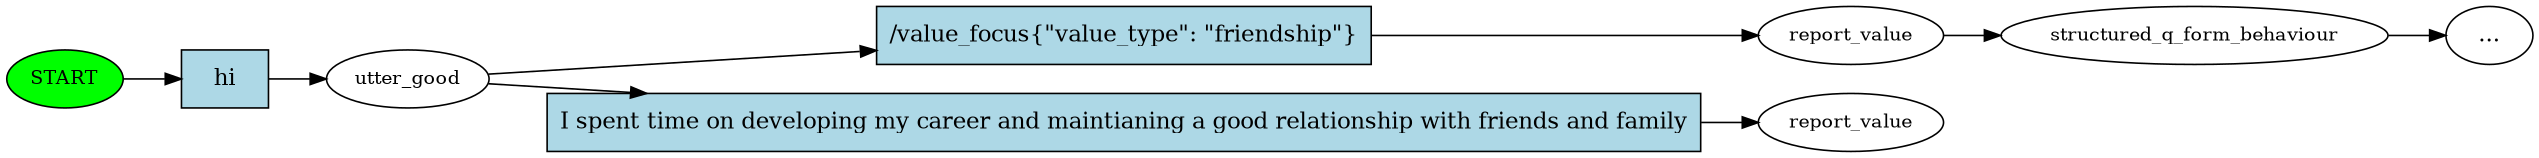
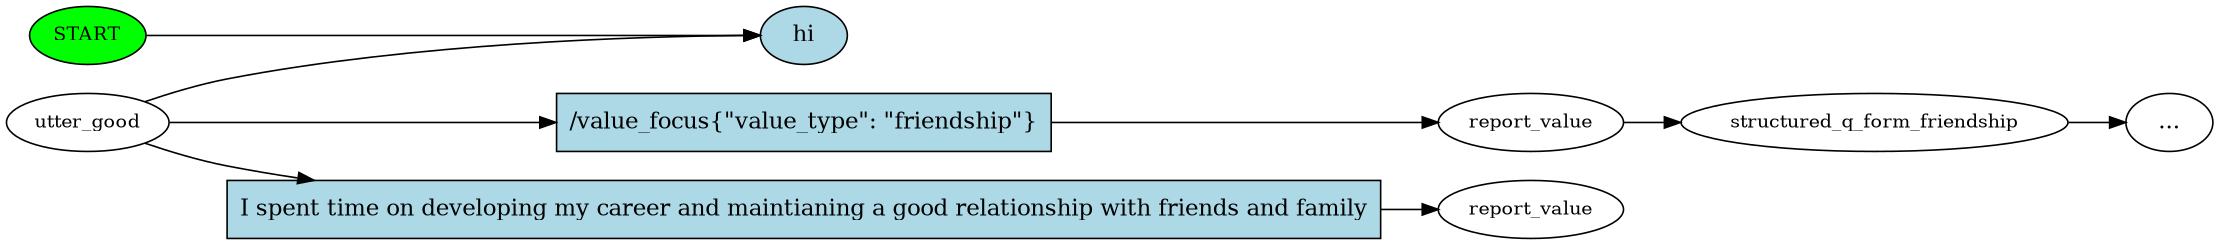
node "structured_q_form_behaviour": label "structured_q_form_behaviour" -> "structured_q_form_friendship"
node "hi": shape box -> ellipse
edge "hi" -> "utter_good": reversed
